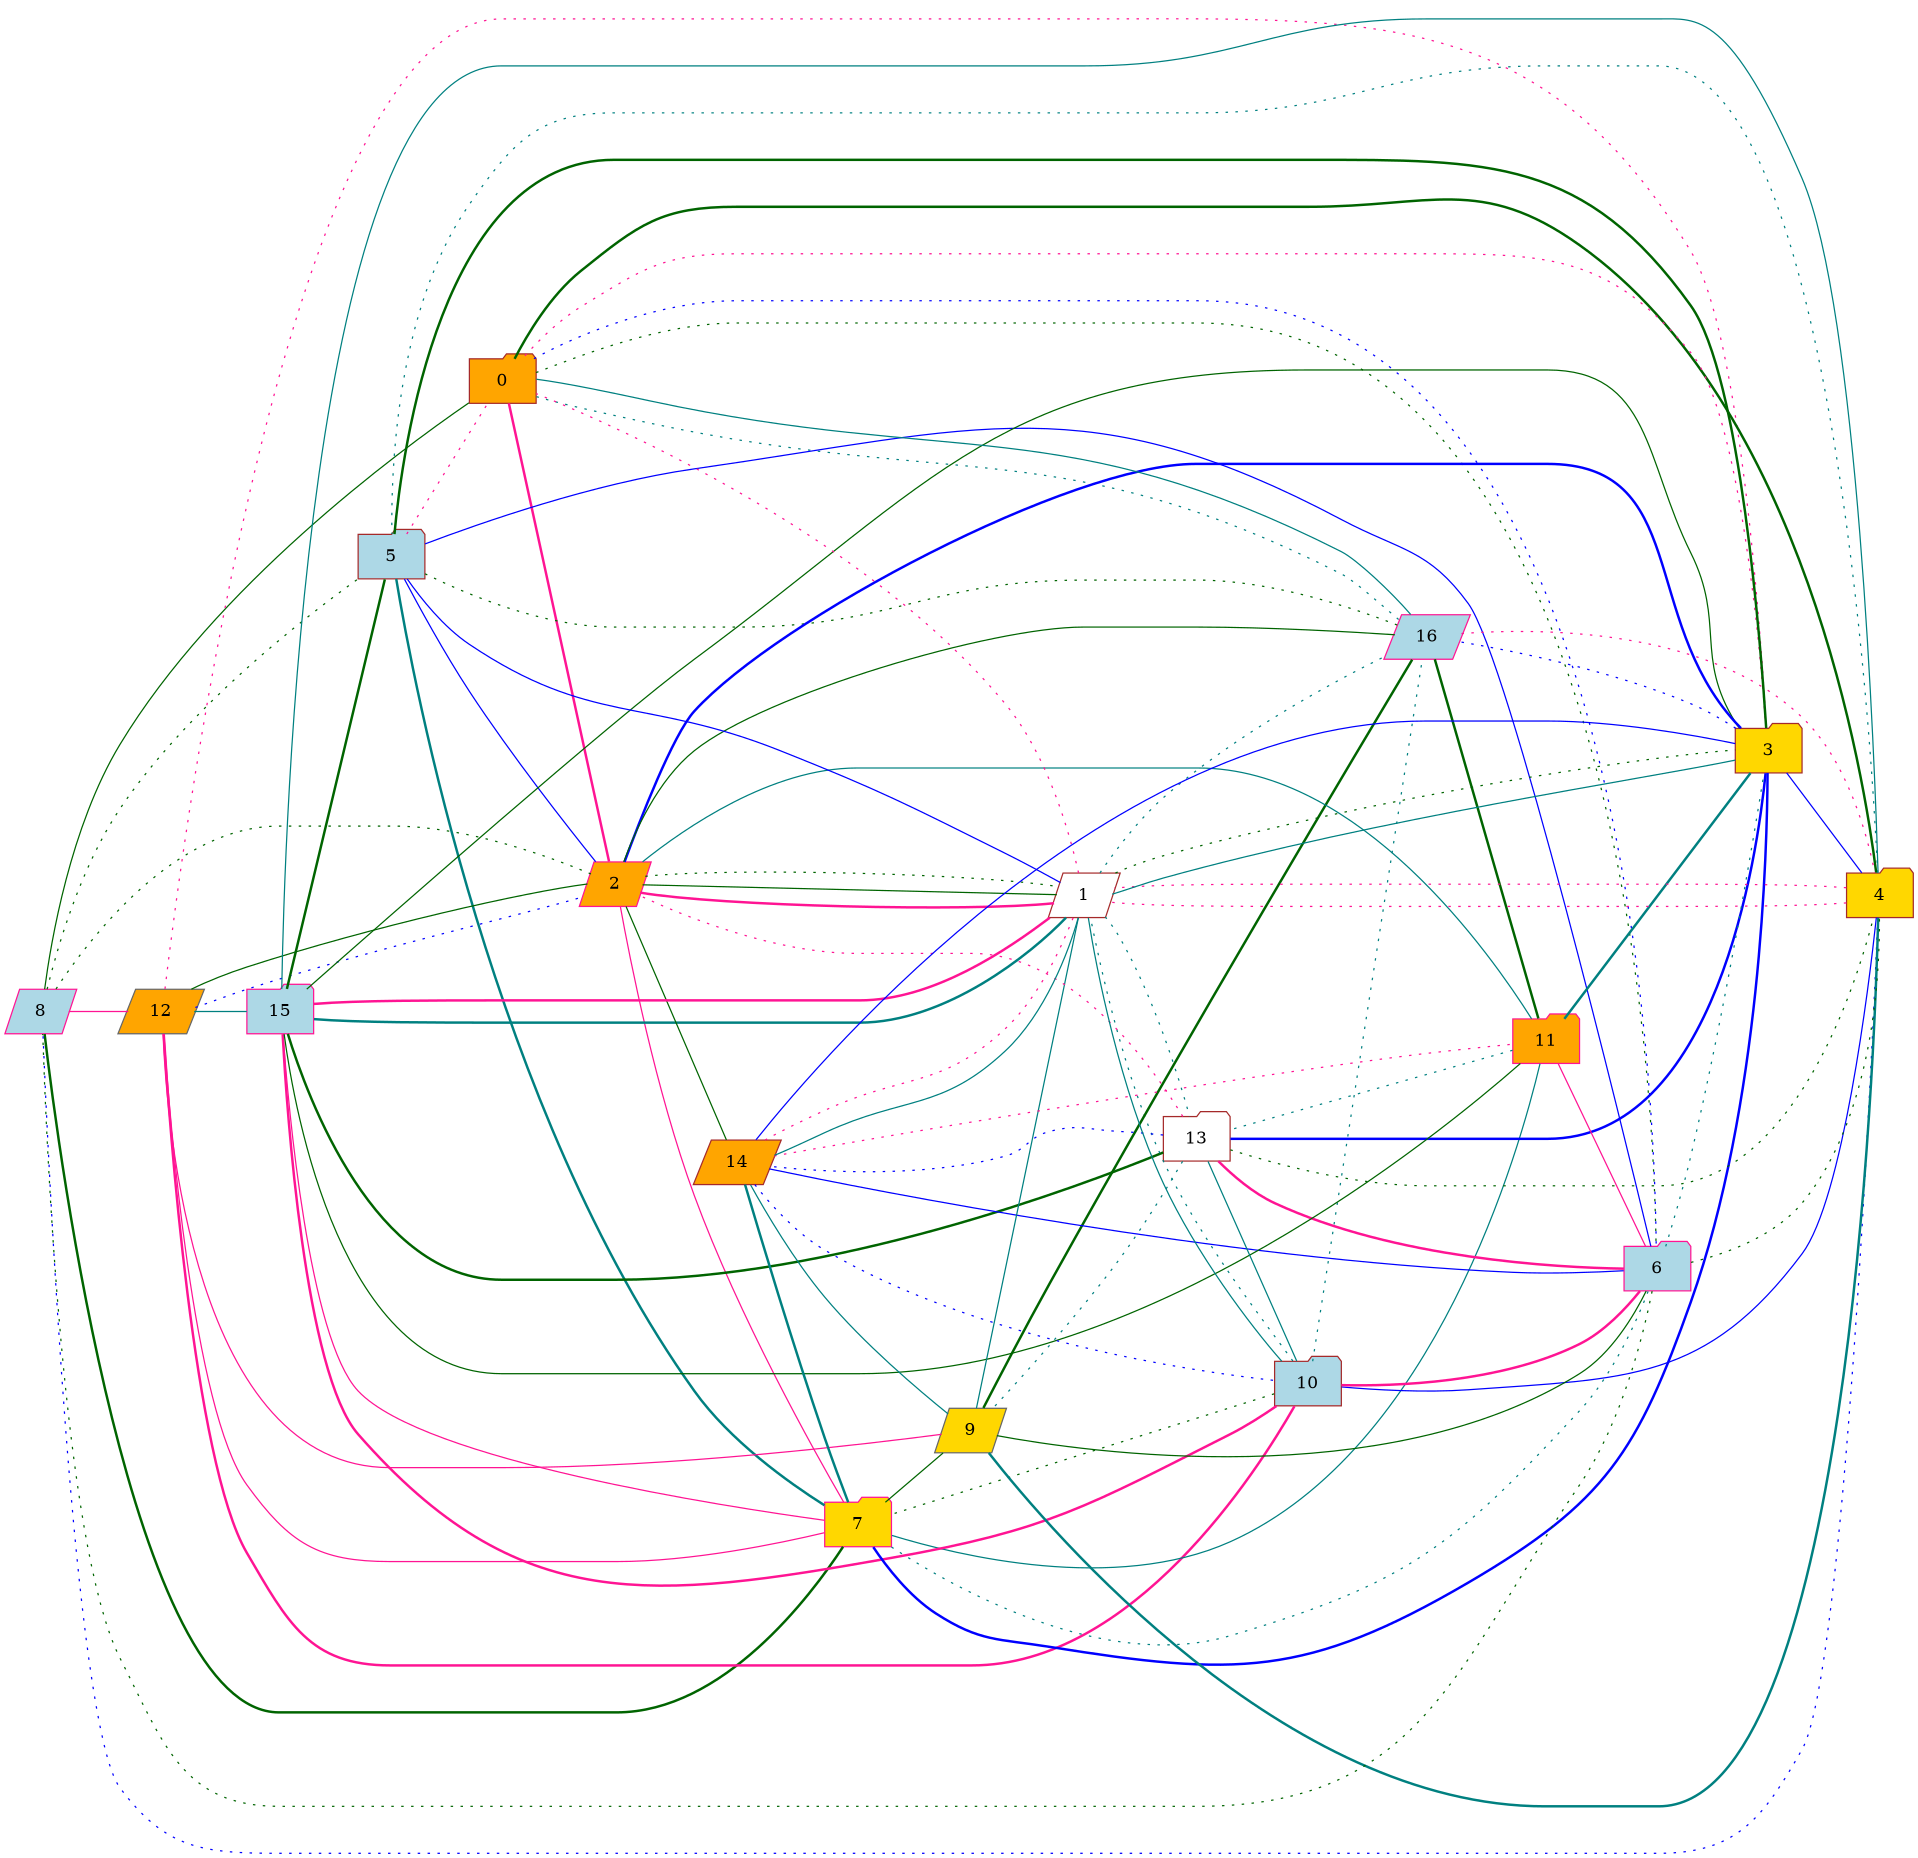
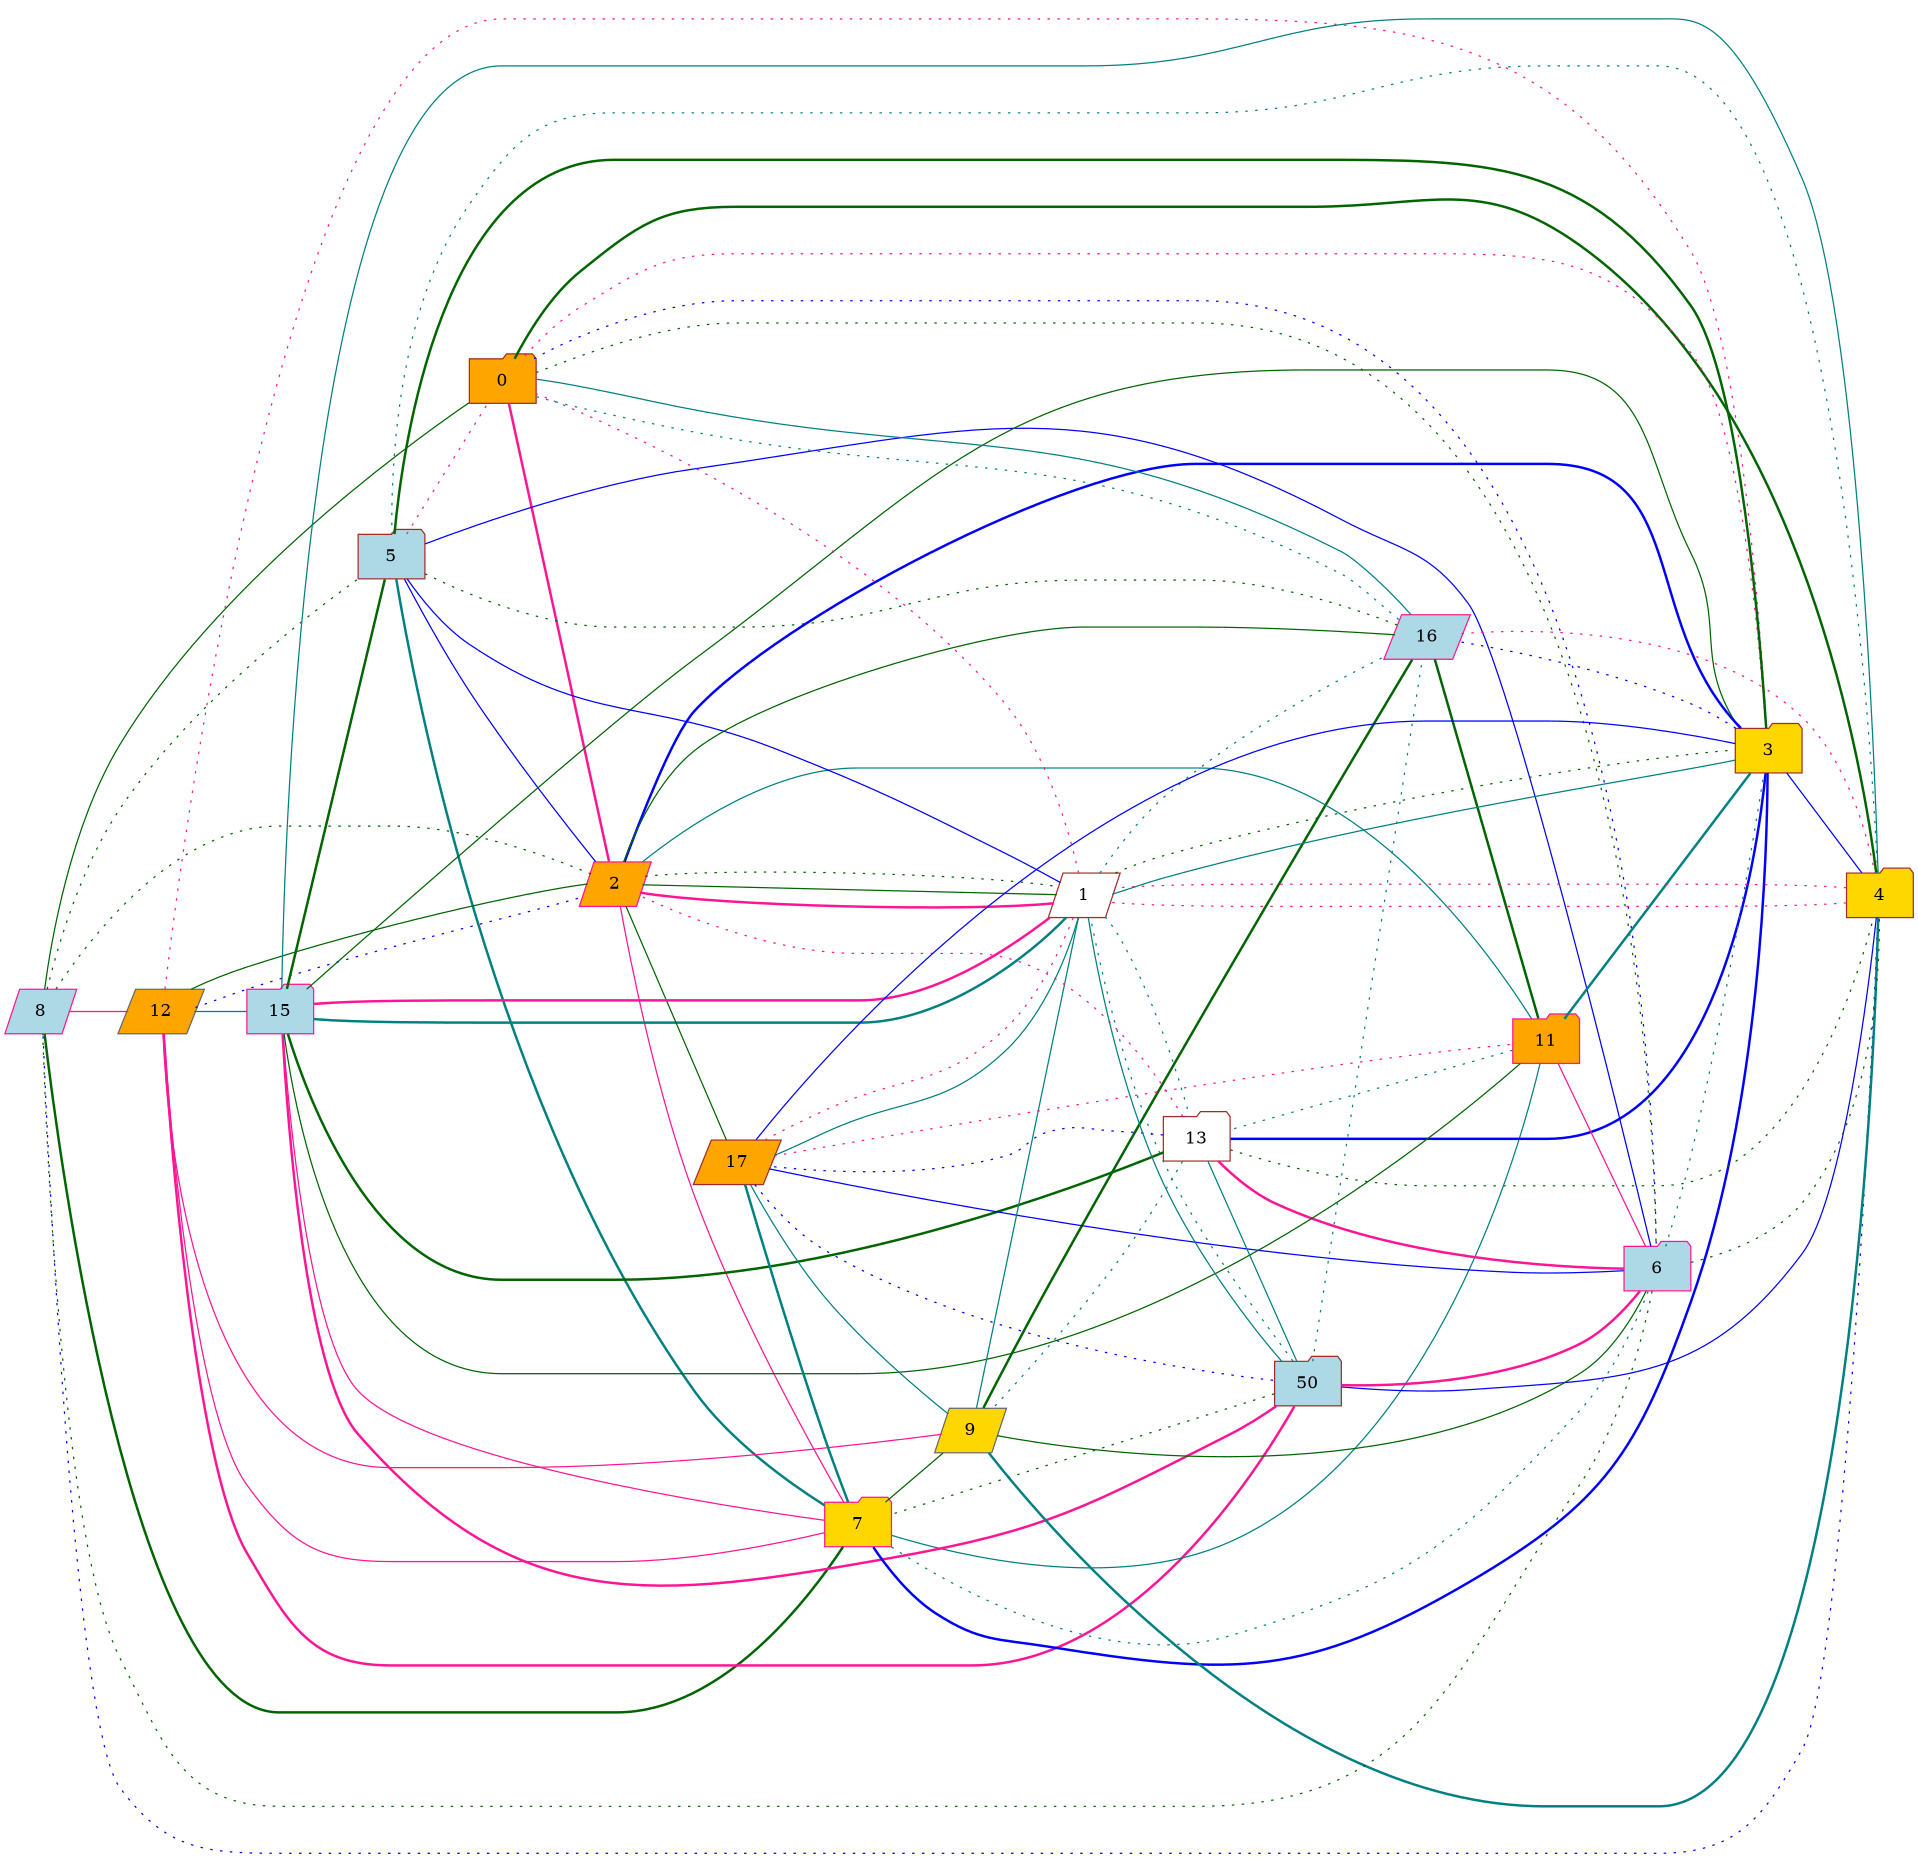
node "14": label "14" -> "17"
node "10": label "10" -> "50"
